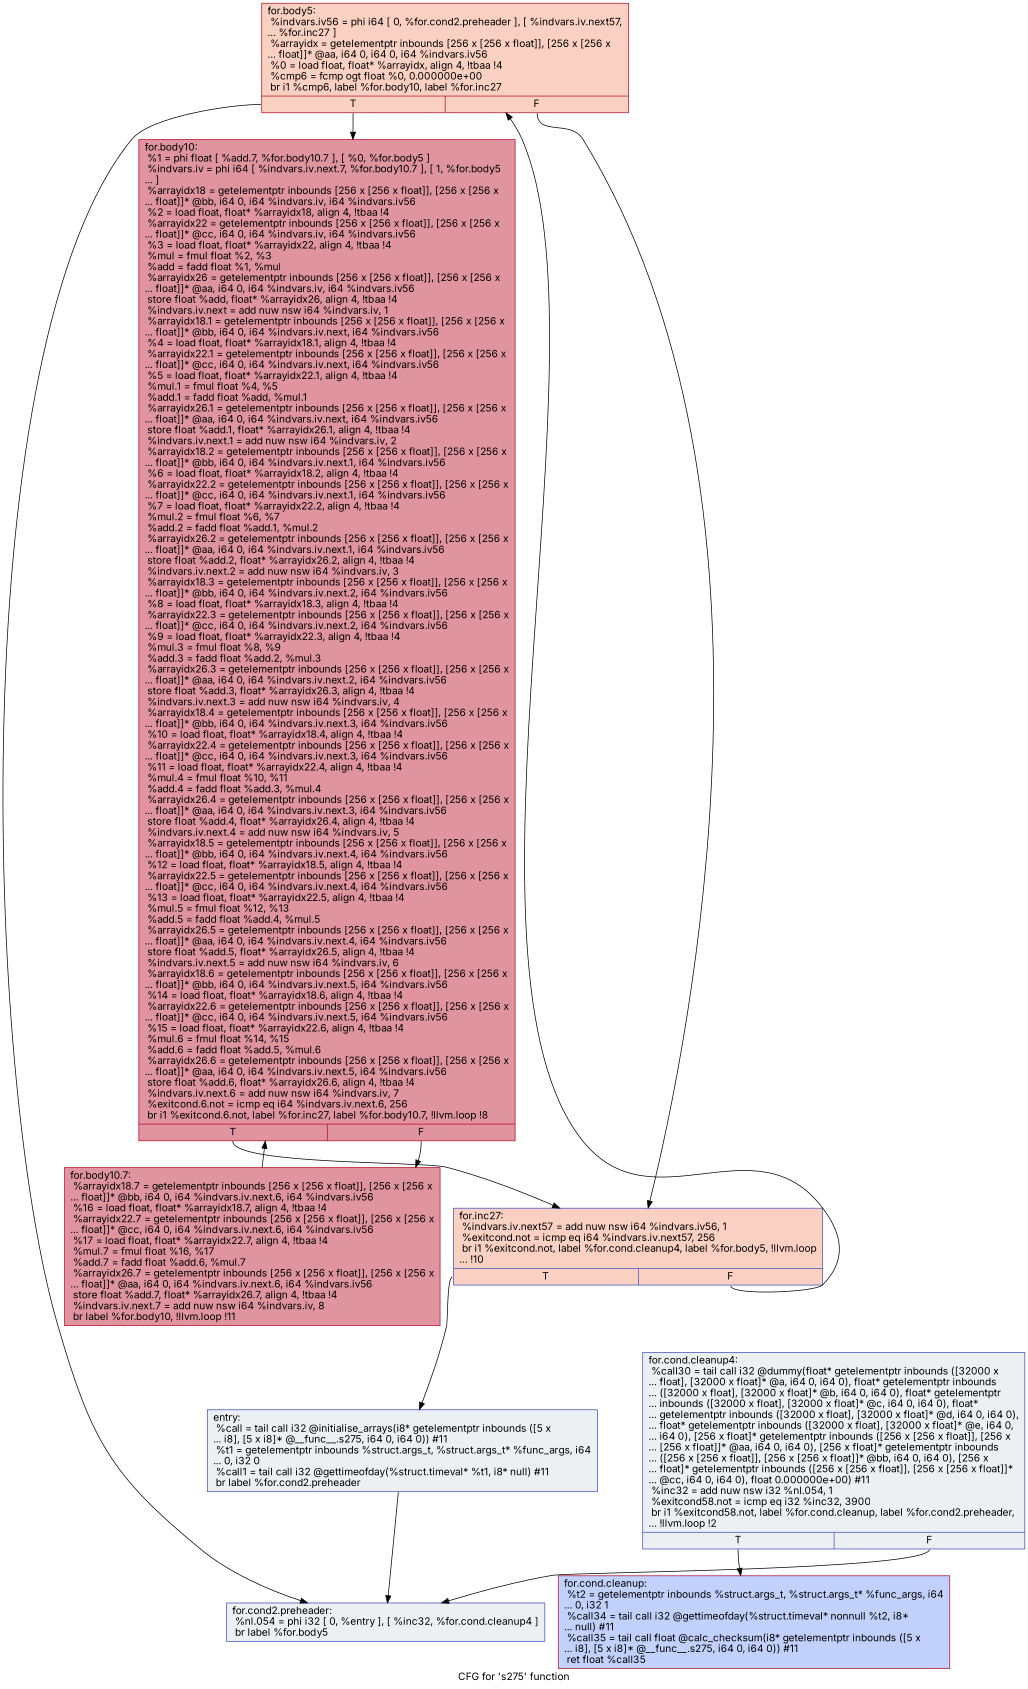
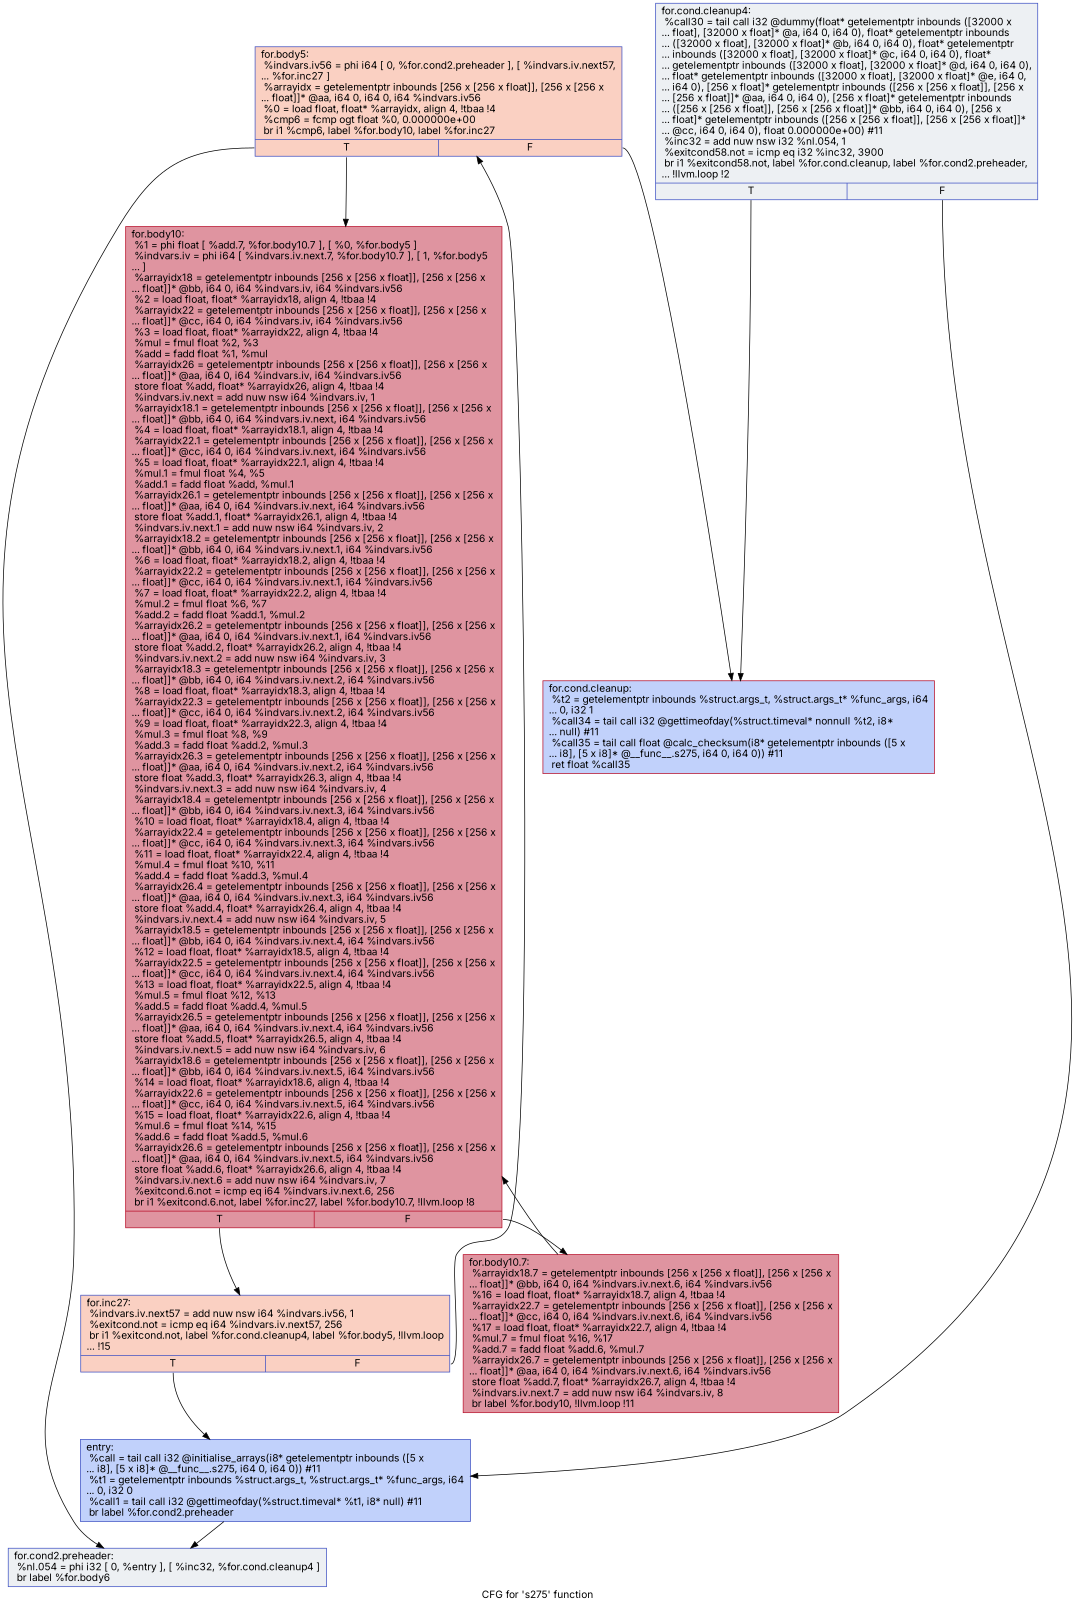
node "for.body5:": color #b70d28ff -> #3d50c3ff
edge "for.body5:" -> "for.inc27:": now "for.body5:" -> "for.cond.cleanup:"
node "for.inc27:": text "... !10" -> "... !15"
node "entry:": fillcolor #d6dce470 -> #7396f570
edge "for.cond.cleanup4:" -> "for.cond2.preheader:": now "for.cond.cleanup4:" -> "entry:"
node "for.cond2.preheader:": text "br label %for.body5" -> "br label %for.body6"
